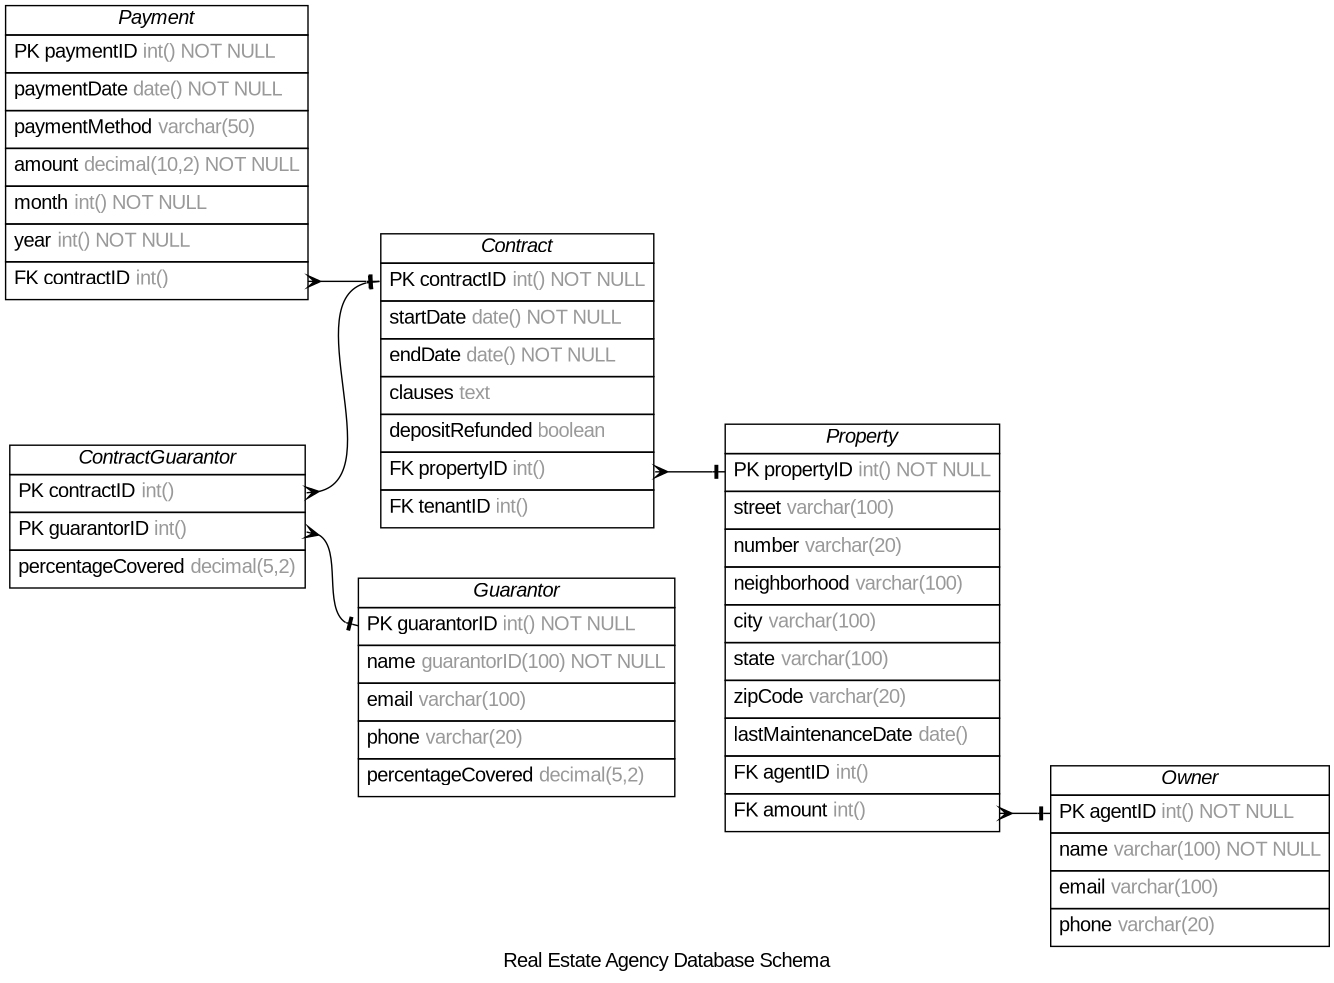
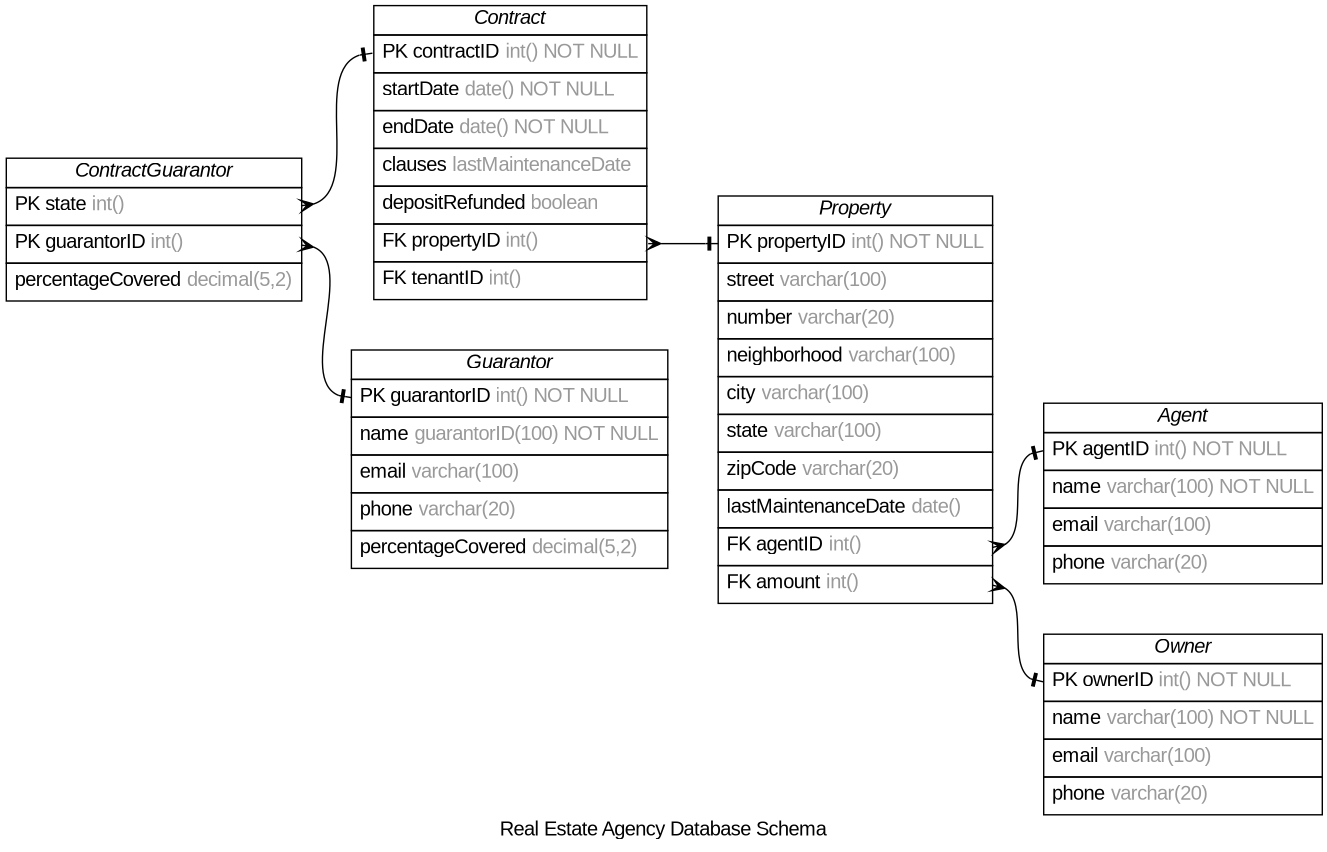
node "Payment": removed
node "Contract": text "text" -> "lastMaintenanceDate"
node "ContractGuarantor": text "PK contractID" -> "PK state"
node "Agent": added
node "Owner": text "PK agentID" -> "PK ownerID"
